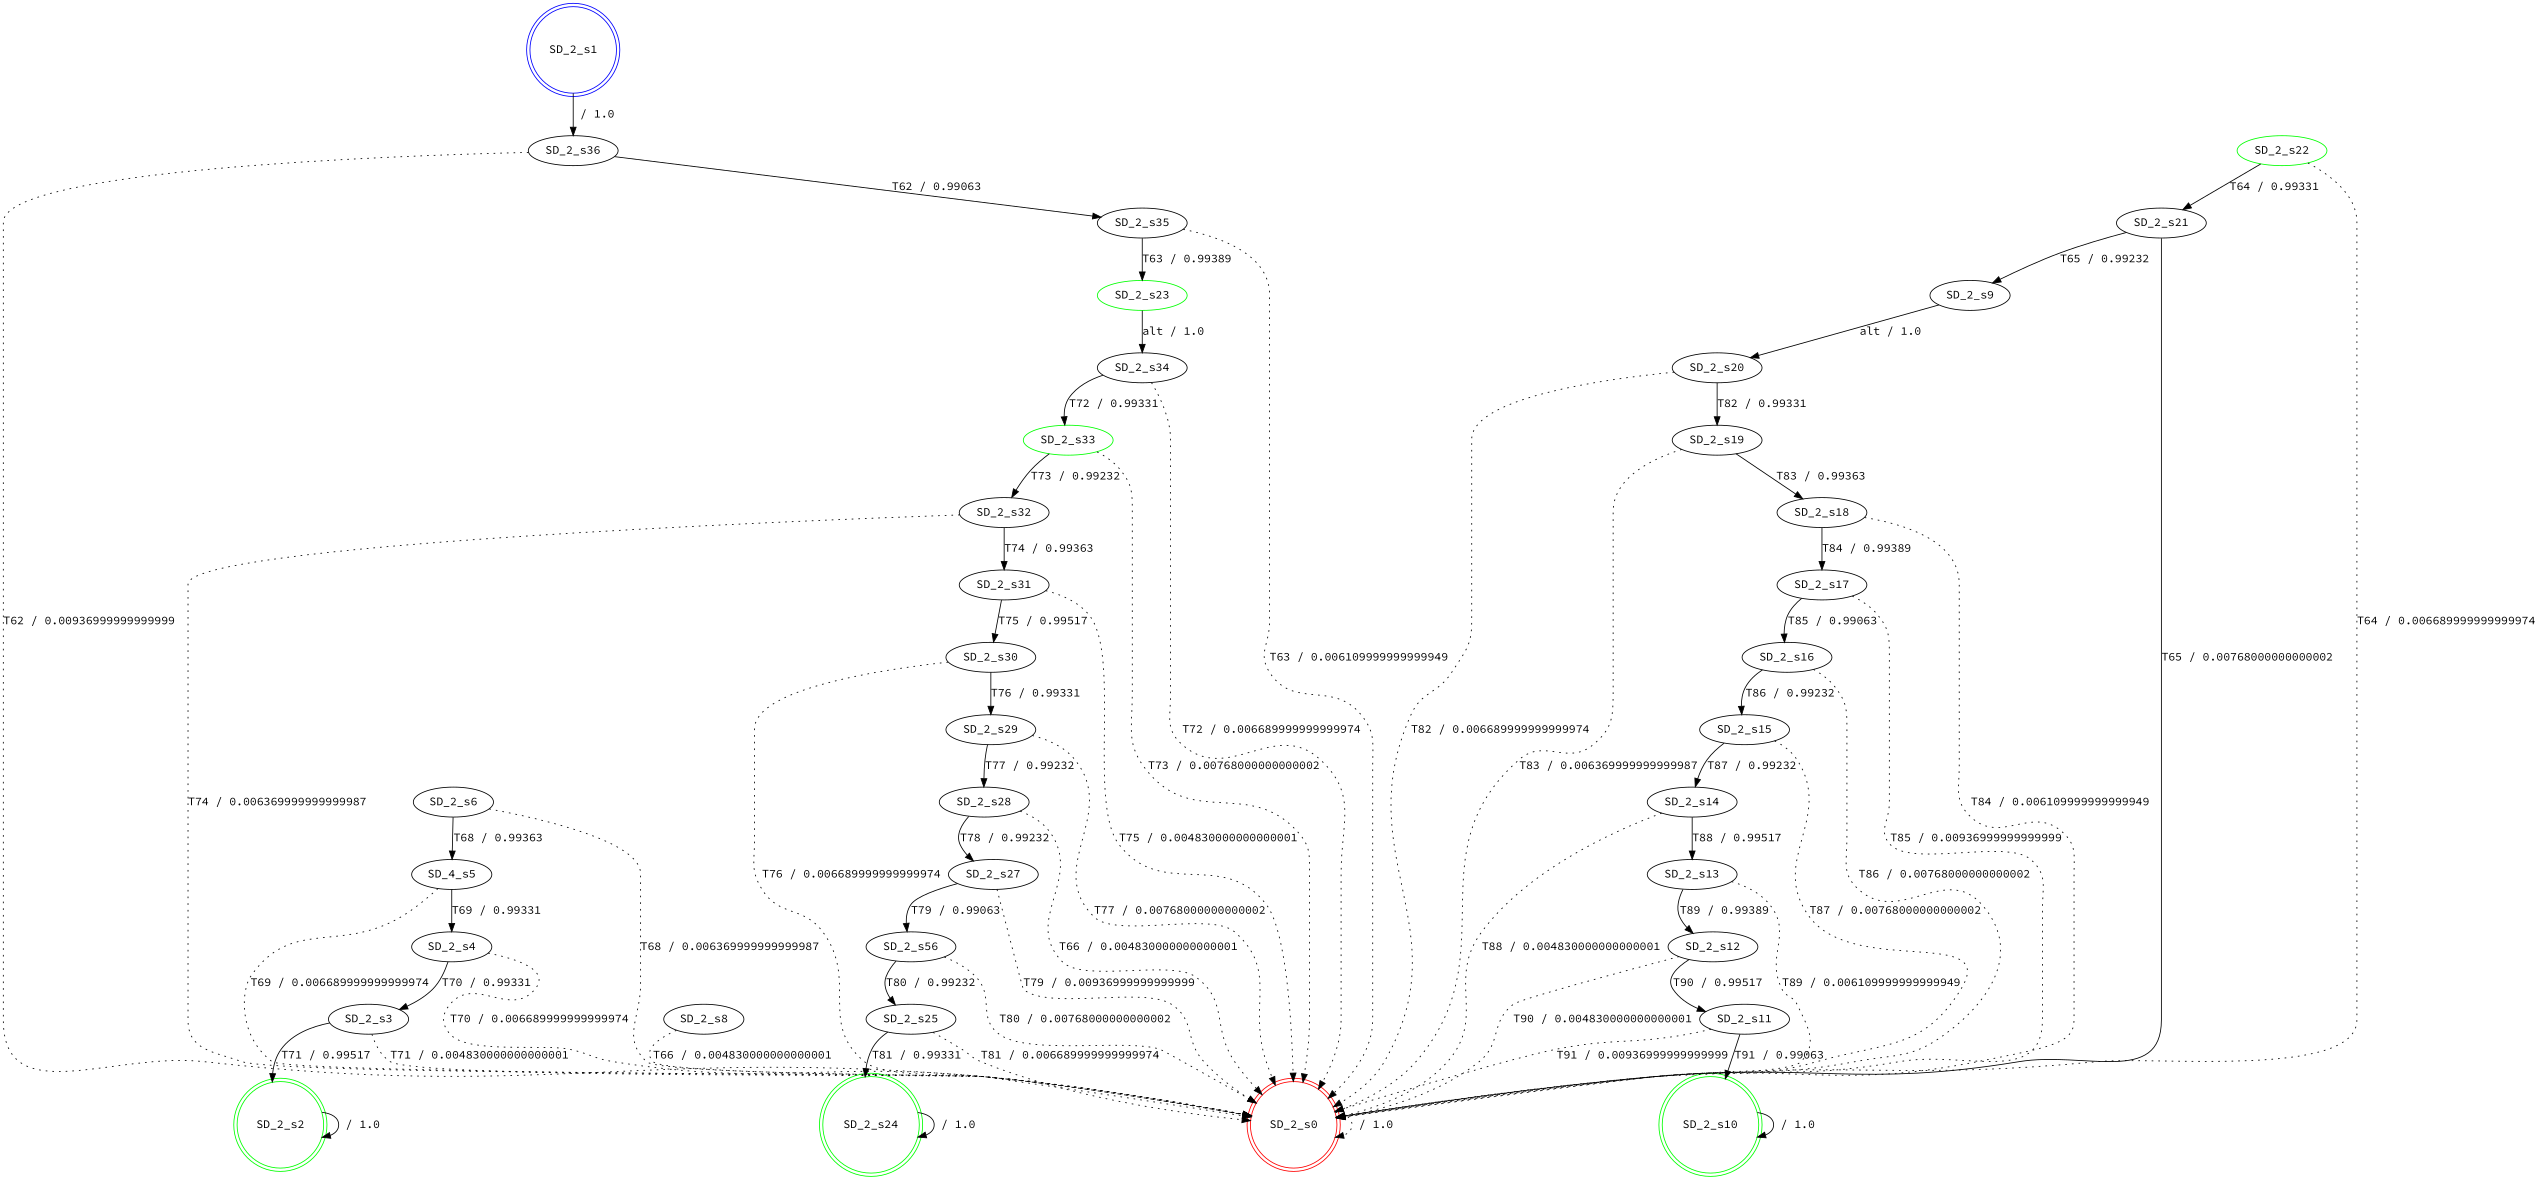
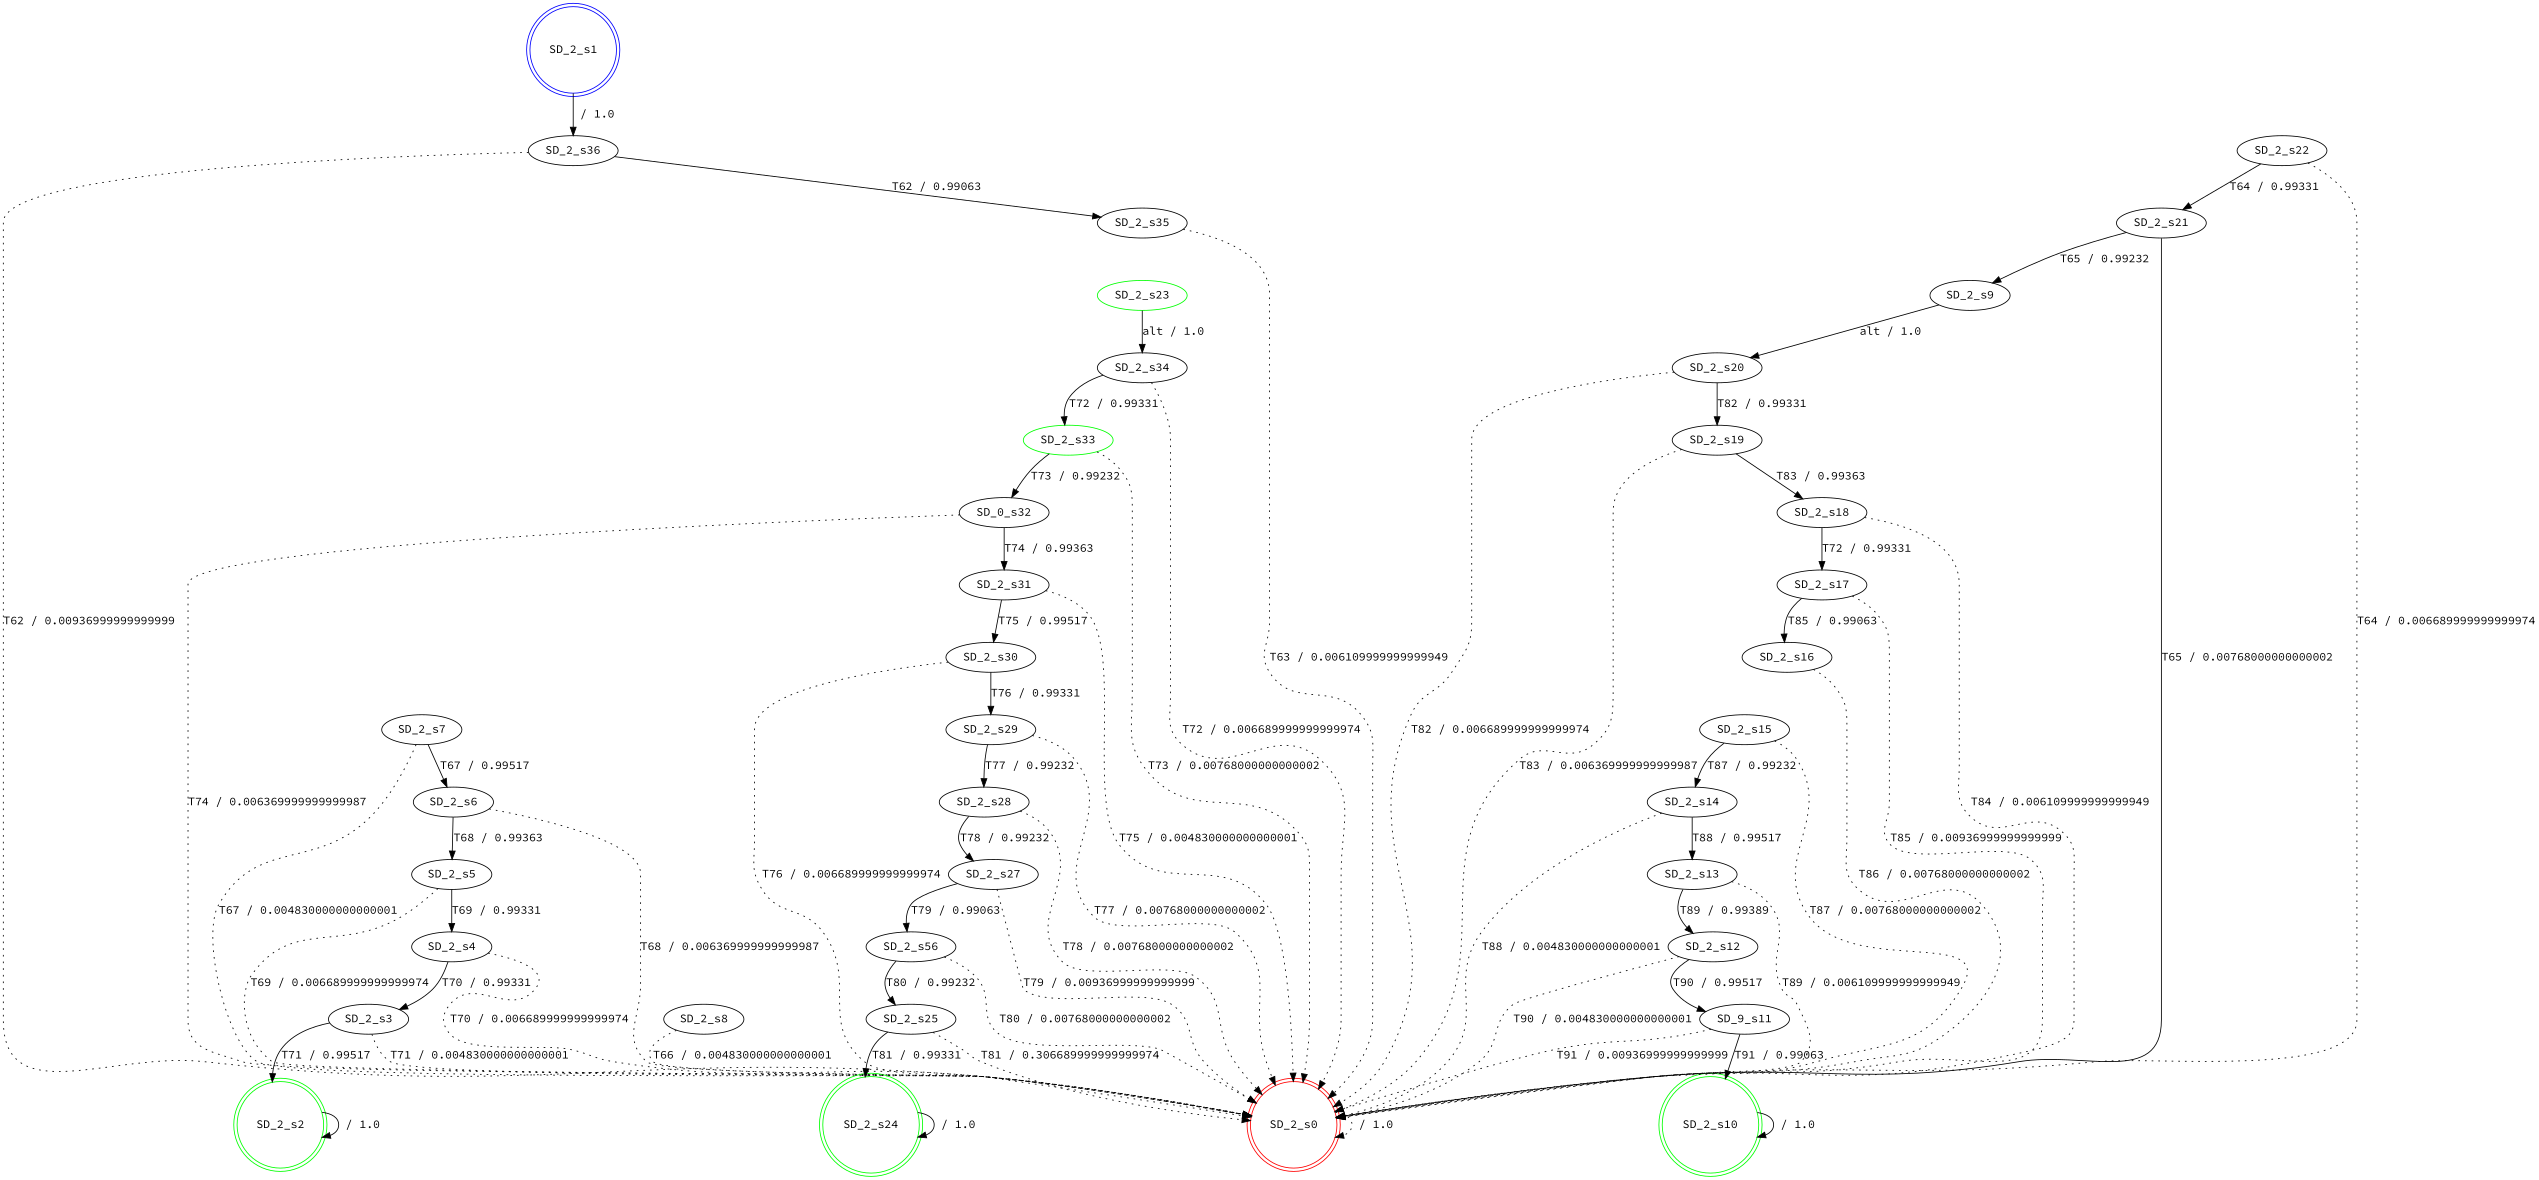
node "SD_2_s22": color green -> black
edge "SD_2_s35" -> "SD_2_s23": removed, label "T63 / 0.99389"
node "SD_2_s32": label "SD_2_s32" -> "SD_0_s32"
edge "SD_2_s18" -> "SD_2_s17": label "T84 / 0.99389" -> "T72 / 0.99331"
edge "SD_2_s16" -> "SD_2_s15": removed, label "T86 / 0.99232"
node "SD_2_s7": added
node "SD_4_s5": label "SD_4_s5" -> "SD_2_s5"
edge "SD_2_s28" -> "SD_2_s0": label "T66 / 0.004830000000000001" -> "T78 / 0.00768000000000002"
node "SD_2_s11": label "SD_2_s11" -> "SD_9_s11"
edge "SD_2_s25" -> "SD_2_s0": label "T81 / 0.006689999999999974" -> "T81 / 0.306689999999999974"
